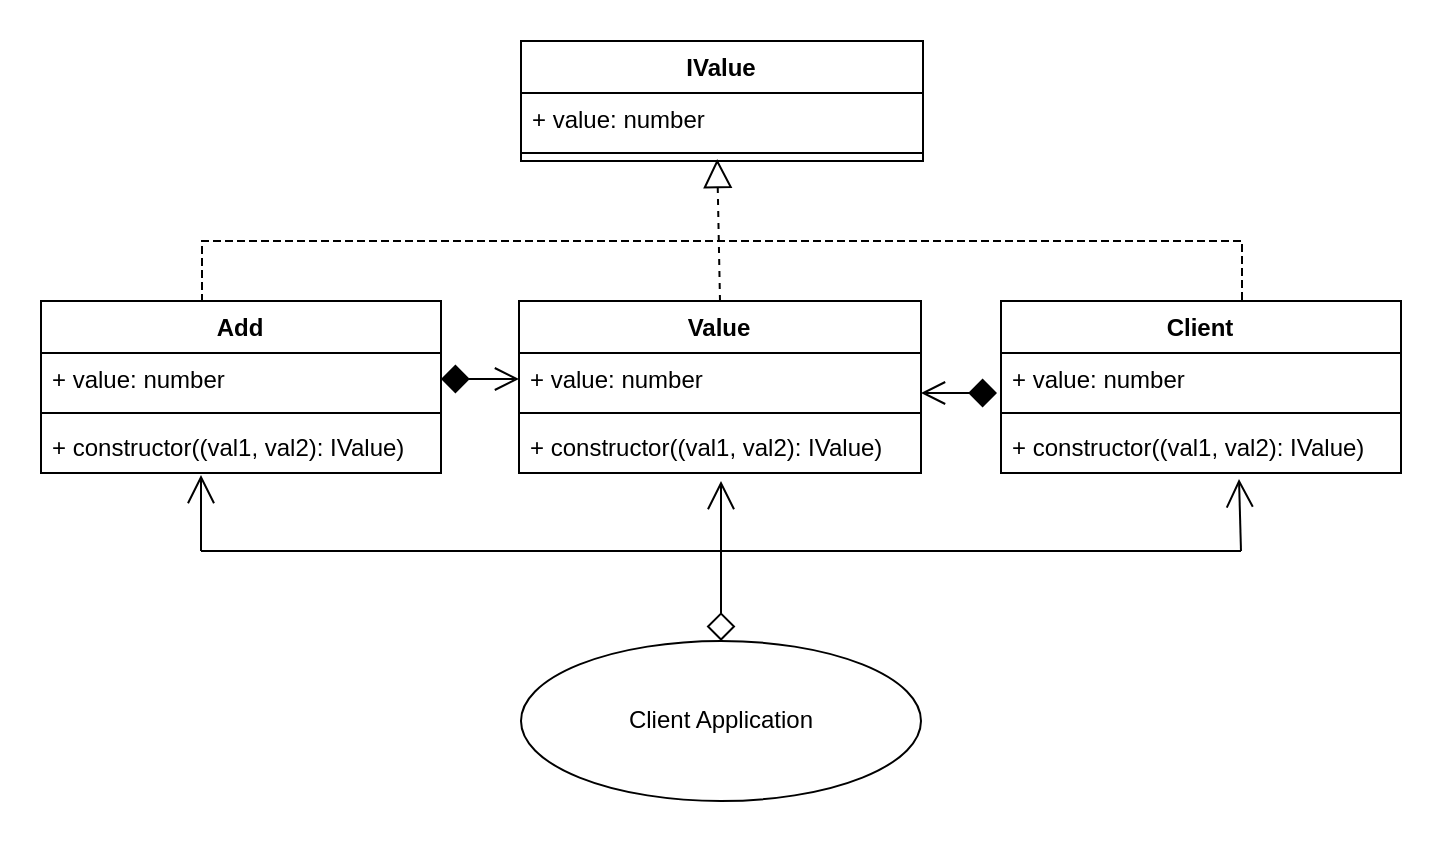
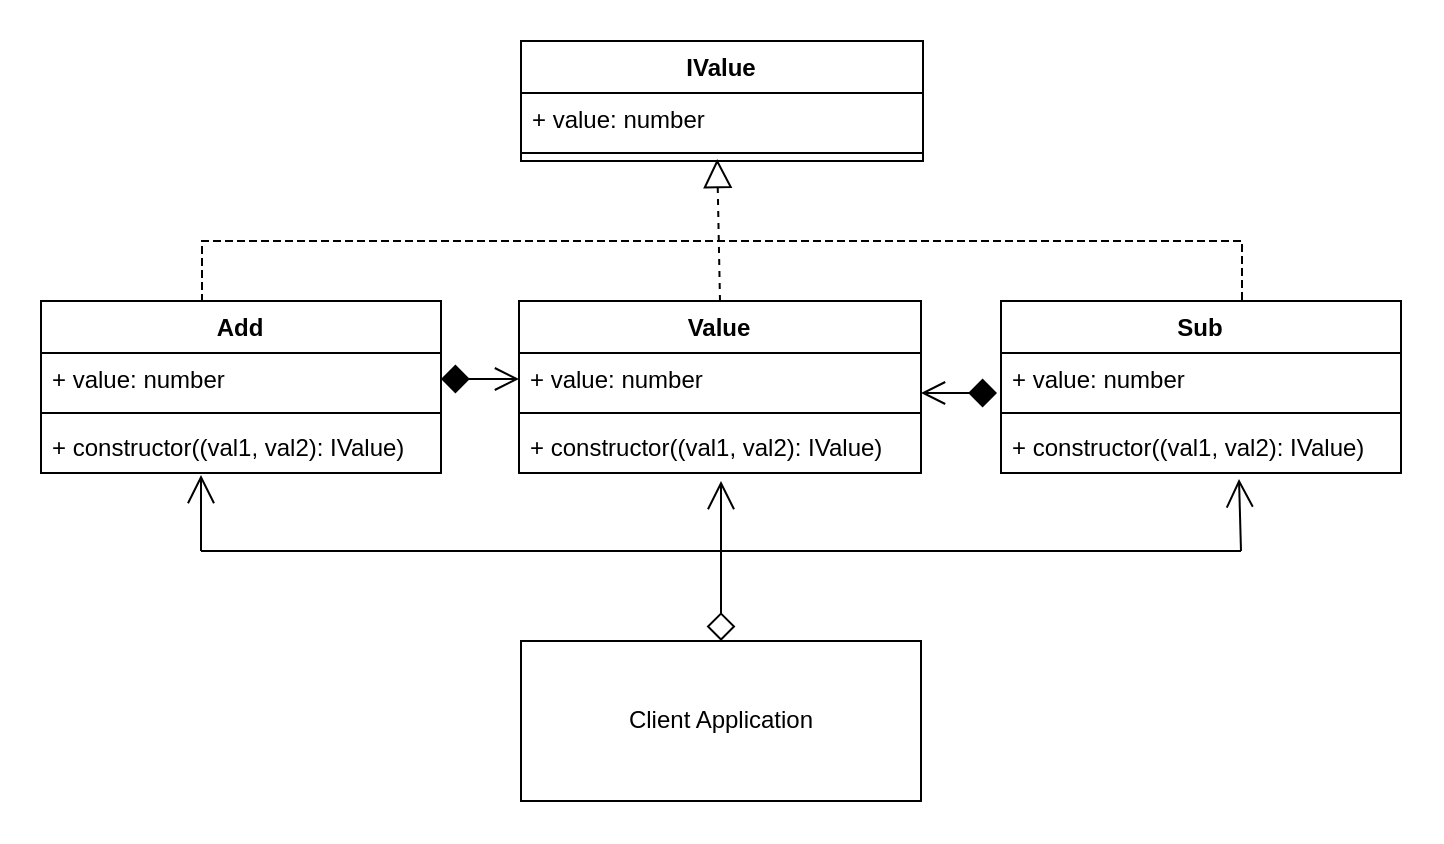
node "Client": label "Client" -> "Sub"
node "Client Application": shape ellipse -> rectangle
